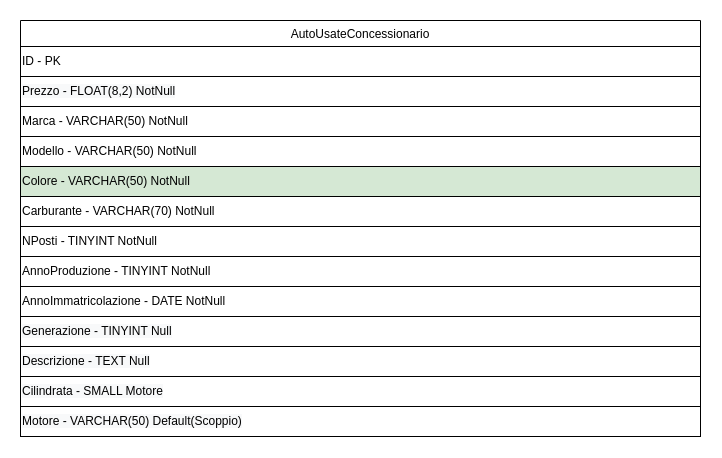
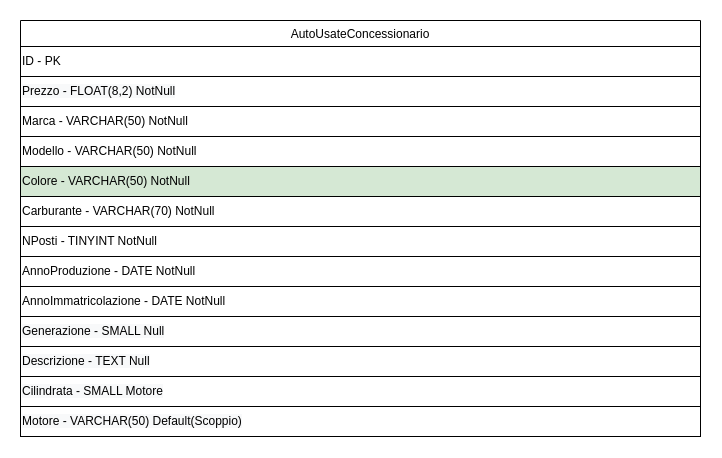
node "AnnoProduzione - TINYINT NotNull": label "AnnoProduzione - TINYINT NotNull" -> "AnnoProduzione - DATE NotNull"
node "Generazione - TINYINT Null": label "Generazione - TINYINT Null" -> "Generazione - SMALL Null"
